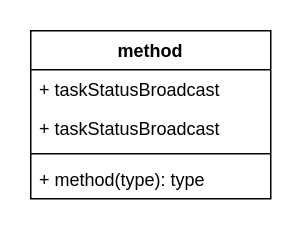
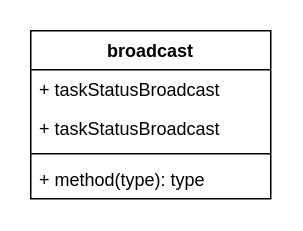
node "method": label "method" -> "broadcast"
